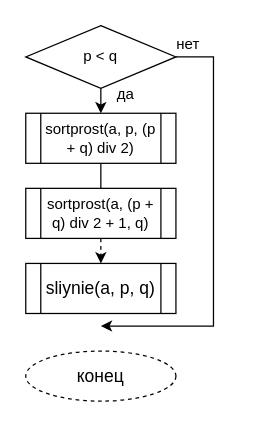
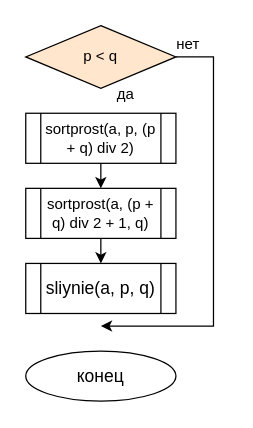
node "p < q": fillcolor #ffffff -> #ffe6cc
edge "p < q" -> "sortprost(a, p, (p + q) div 2)": removed
edge "sortprost(a, p, (p + q) div 2)" -- "sortprost(a, (p + q) div 2 + 1, q)": arrowhead none -> classic
edge "sortprost(a, (p + q) div 2 + 1, q)" -> "sliynie(a, p, q)": style dashed -> solid
node "конец": style dashed -> solid
